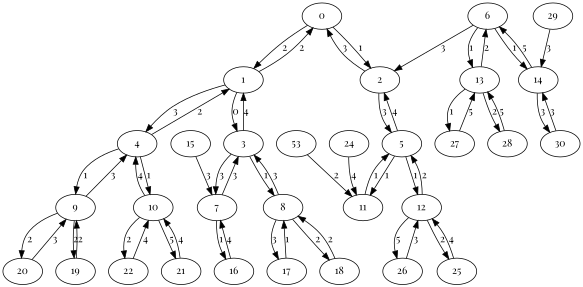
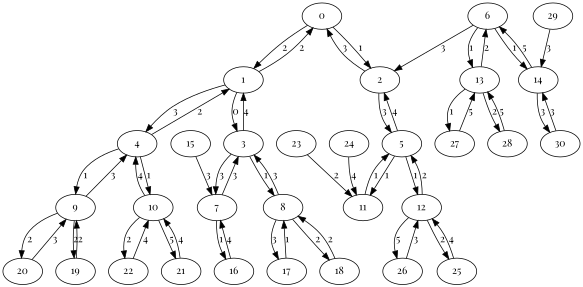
node "53": label "53" -> "23"
